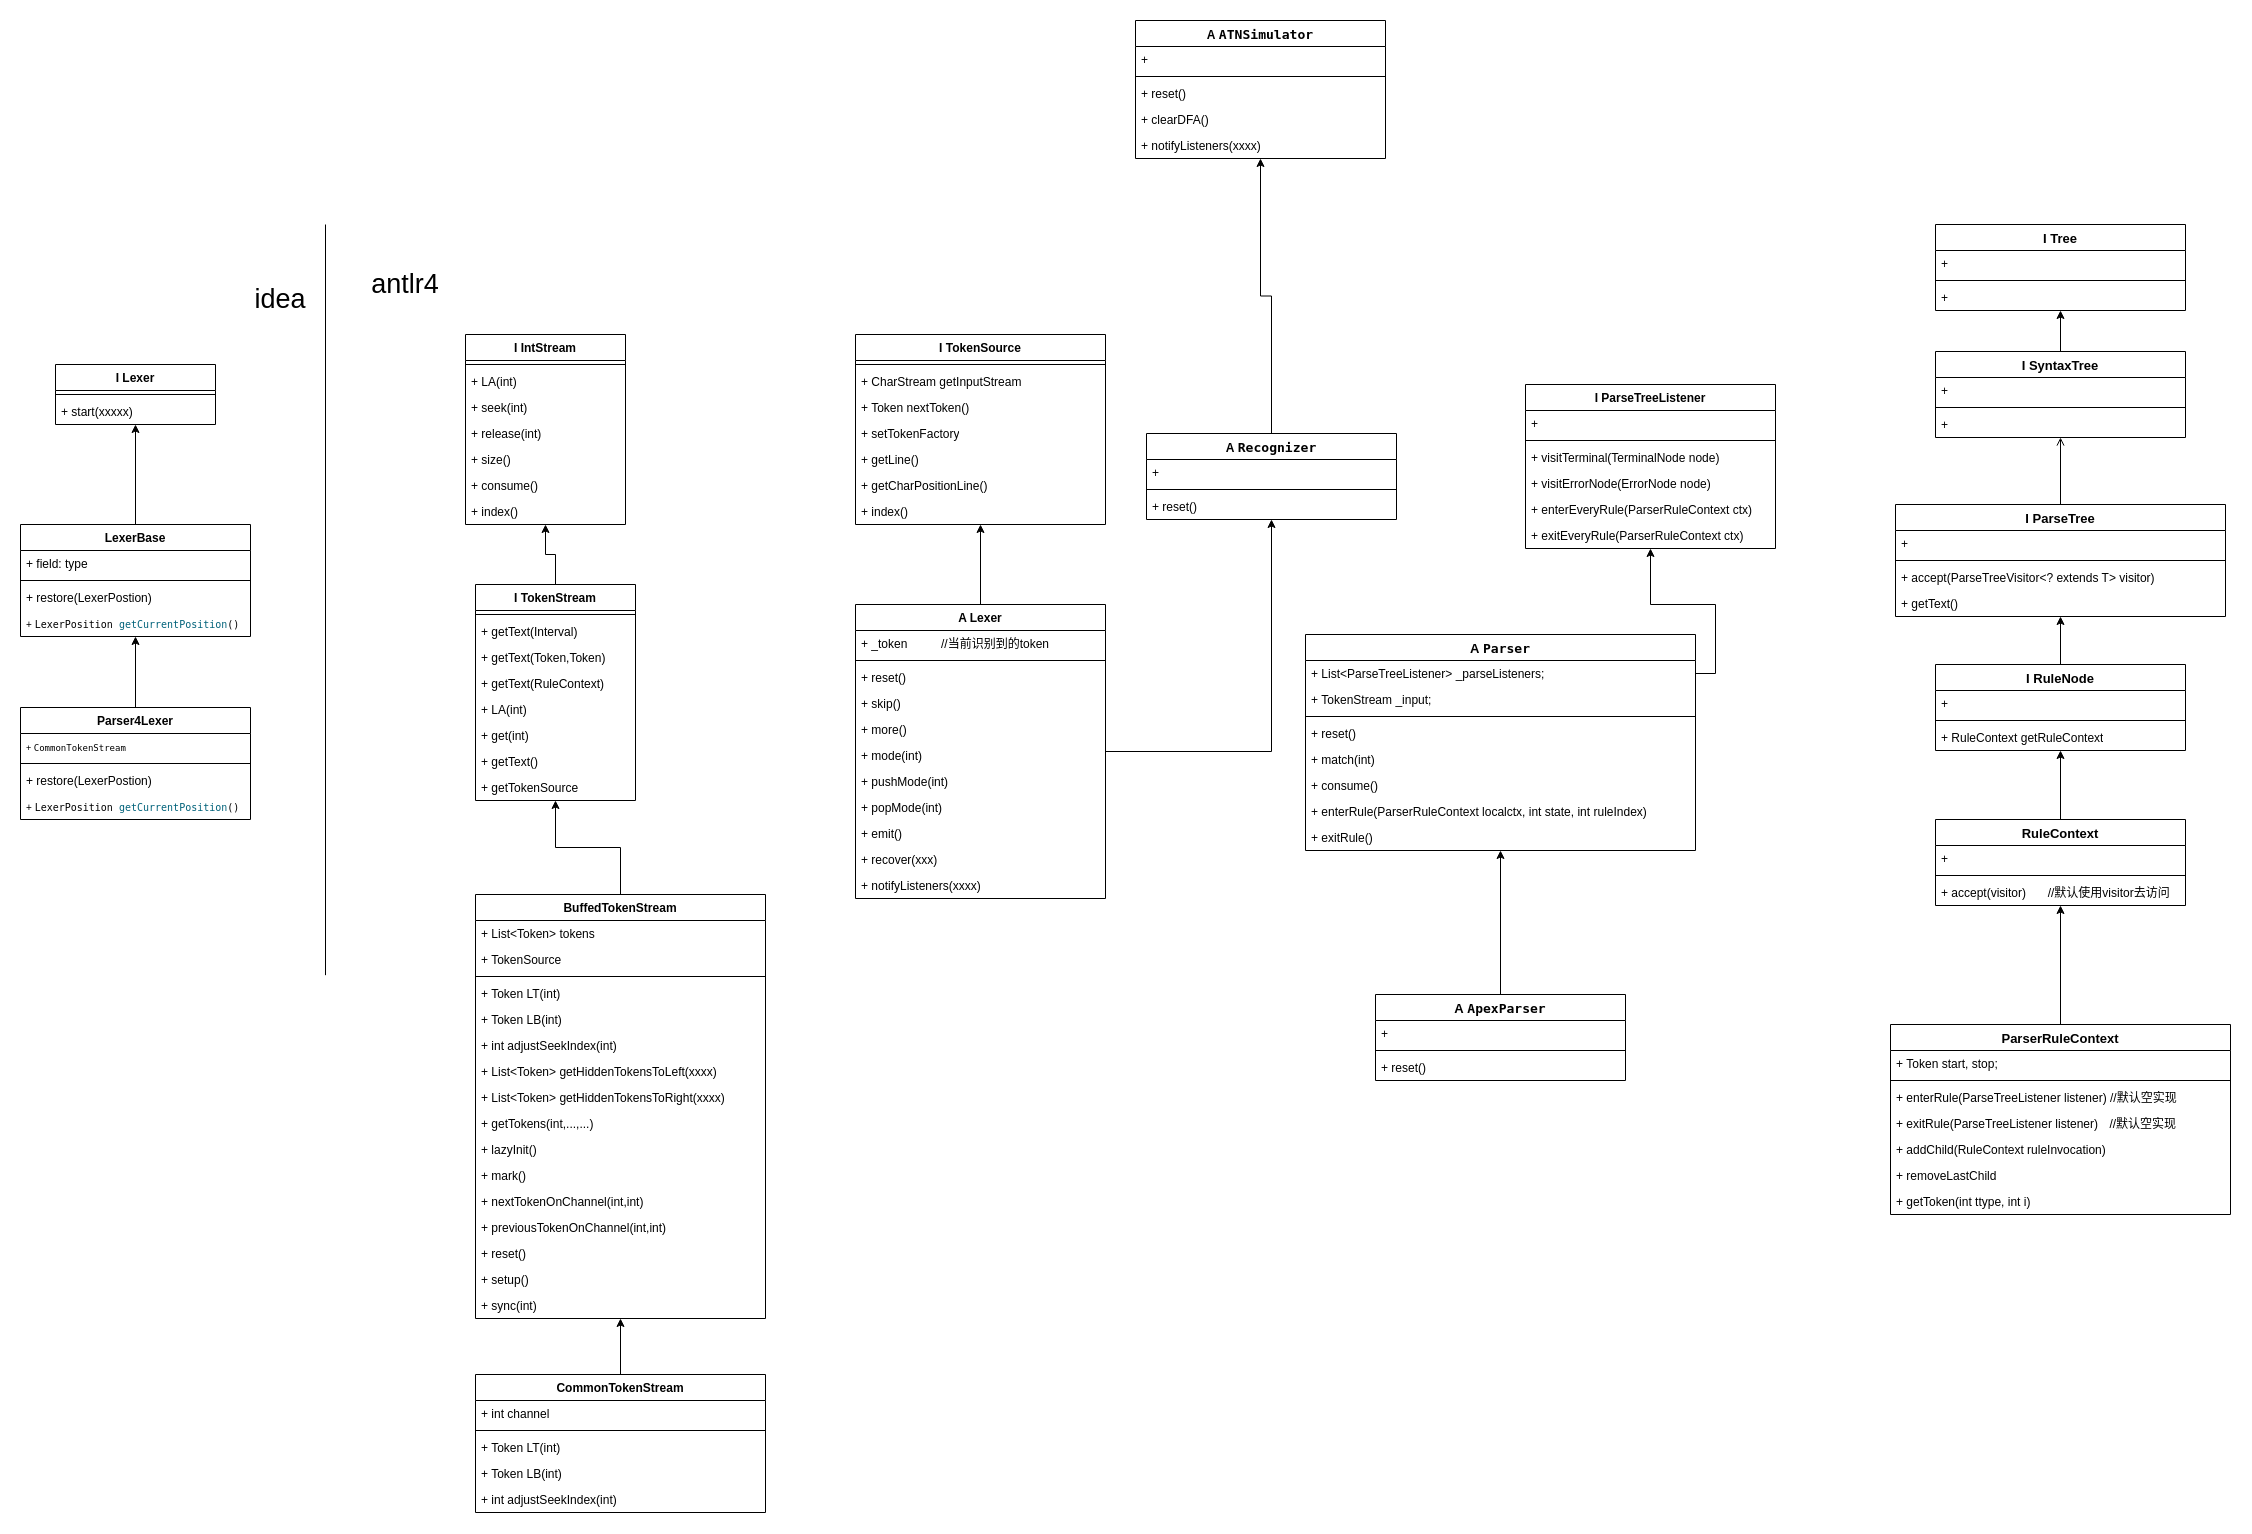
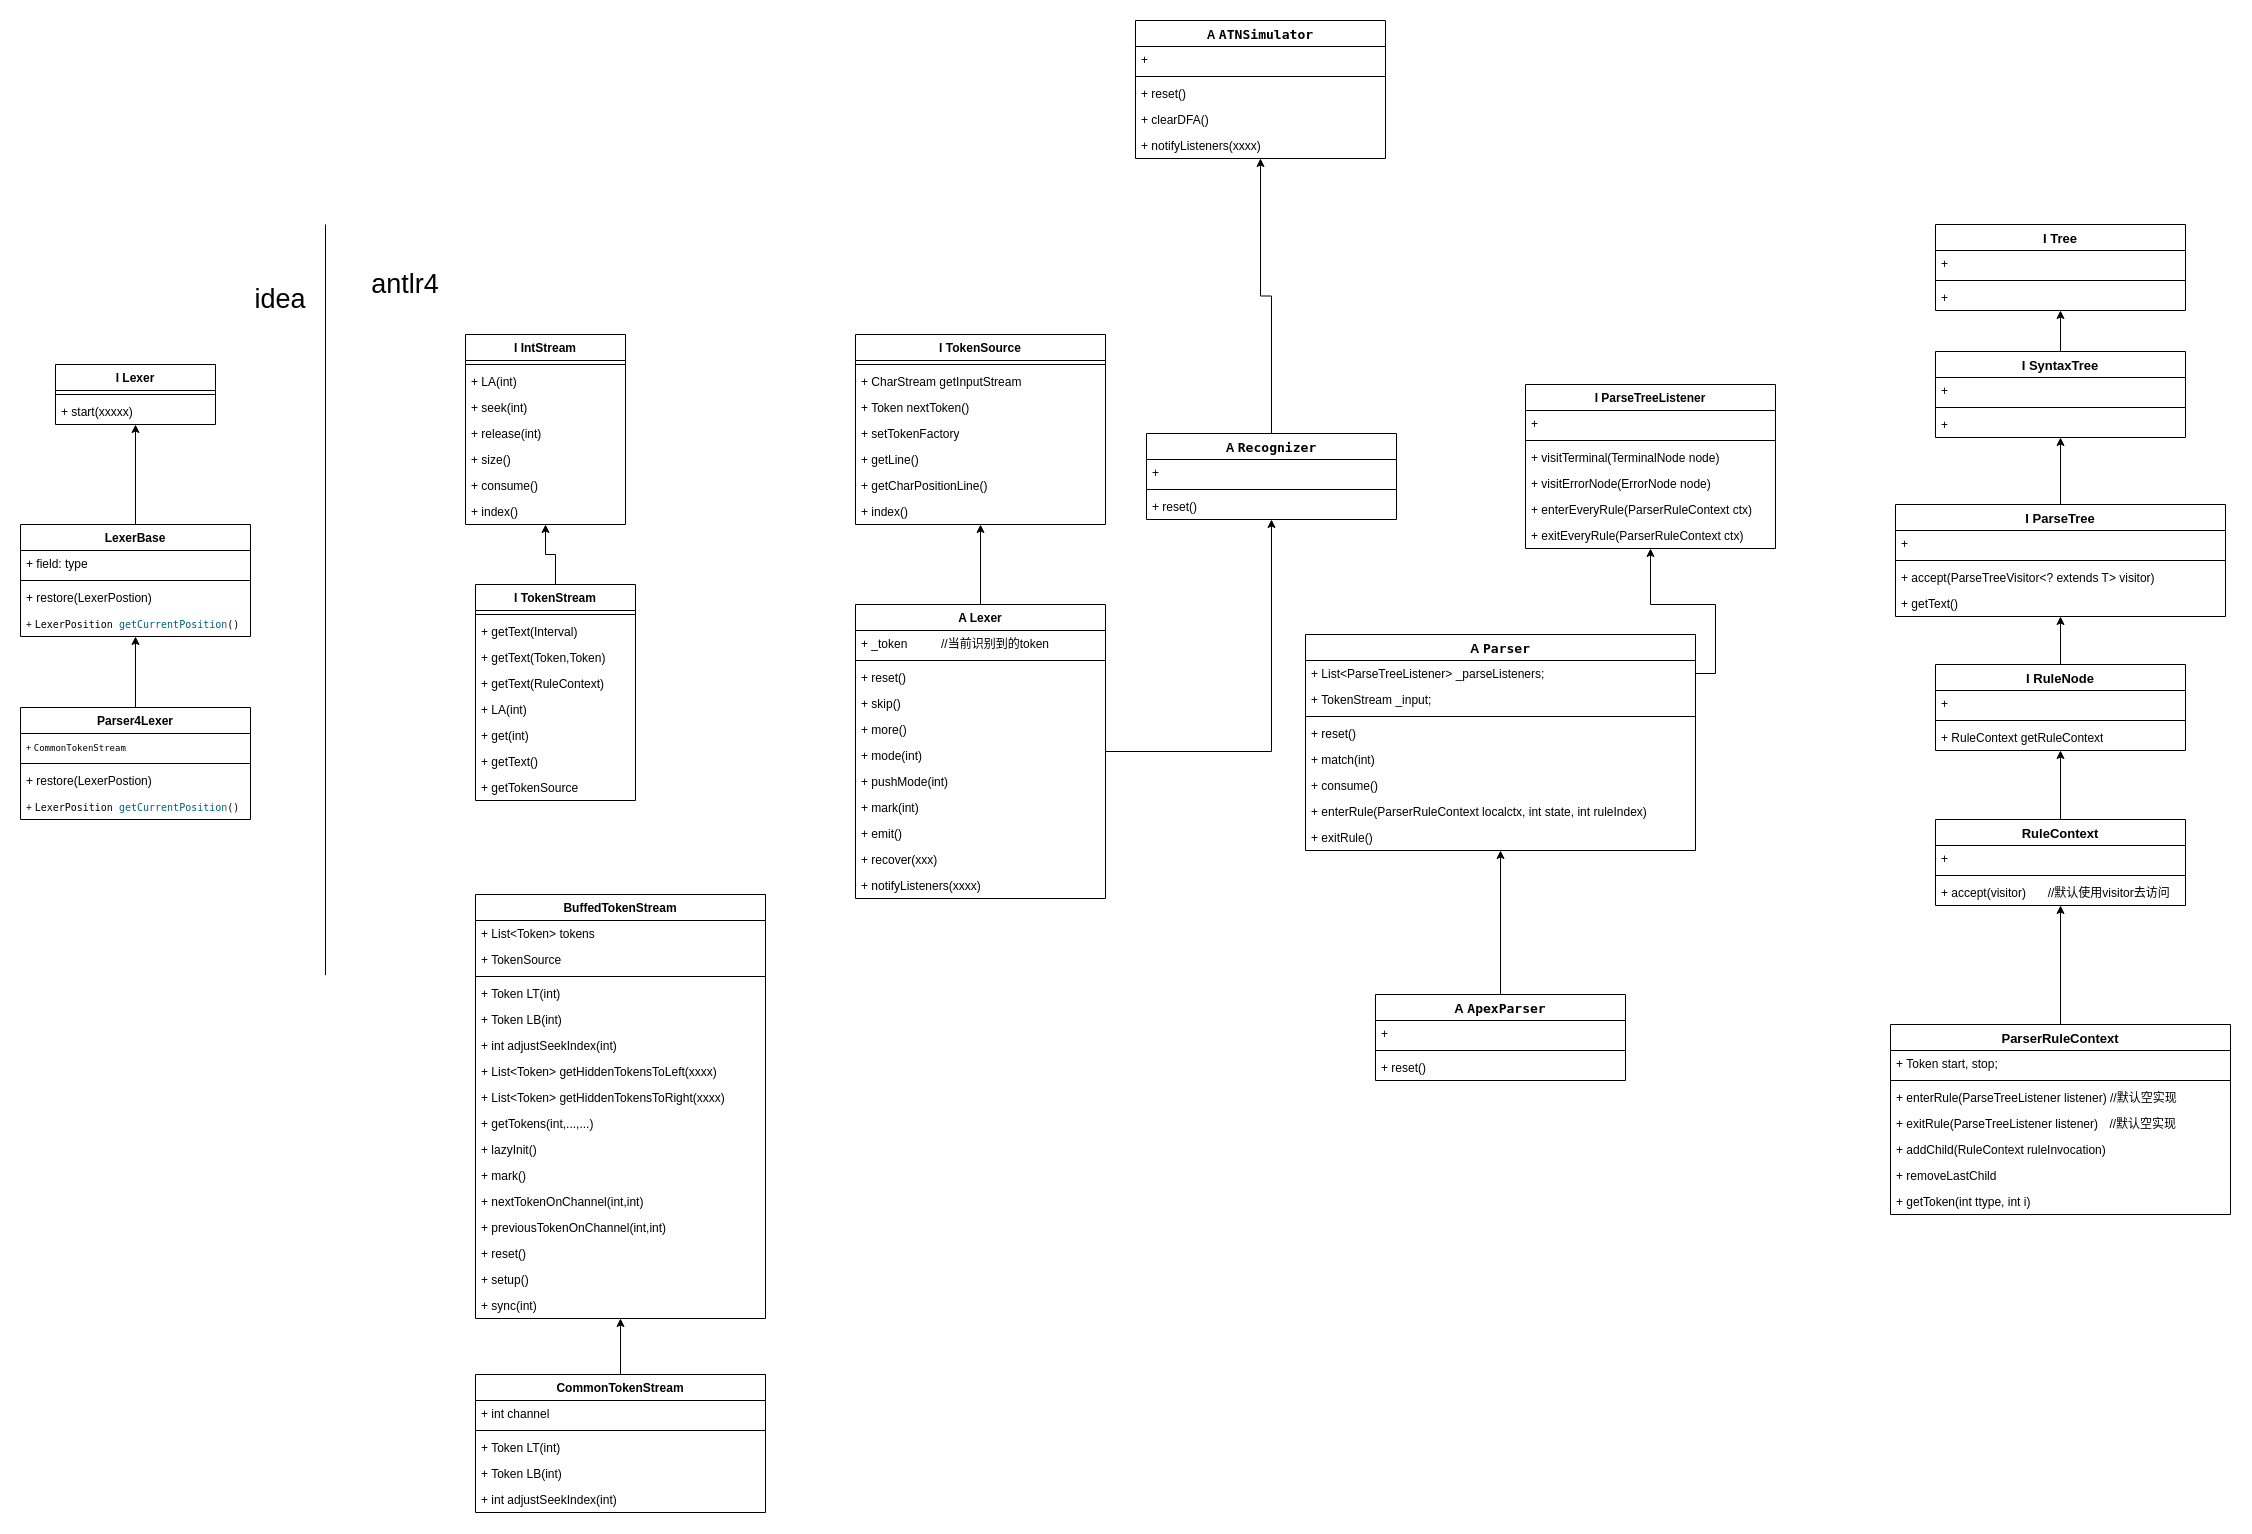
edge "I ParseTree" -> "I SyntaxTree": arrowhead open -> classic
node "+ popMode(int)": label "+ popMode(int)" -> "+ mark(int)"
edge "BuffedTokenStream" -> "I TokenStream": removed
